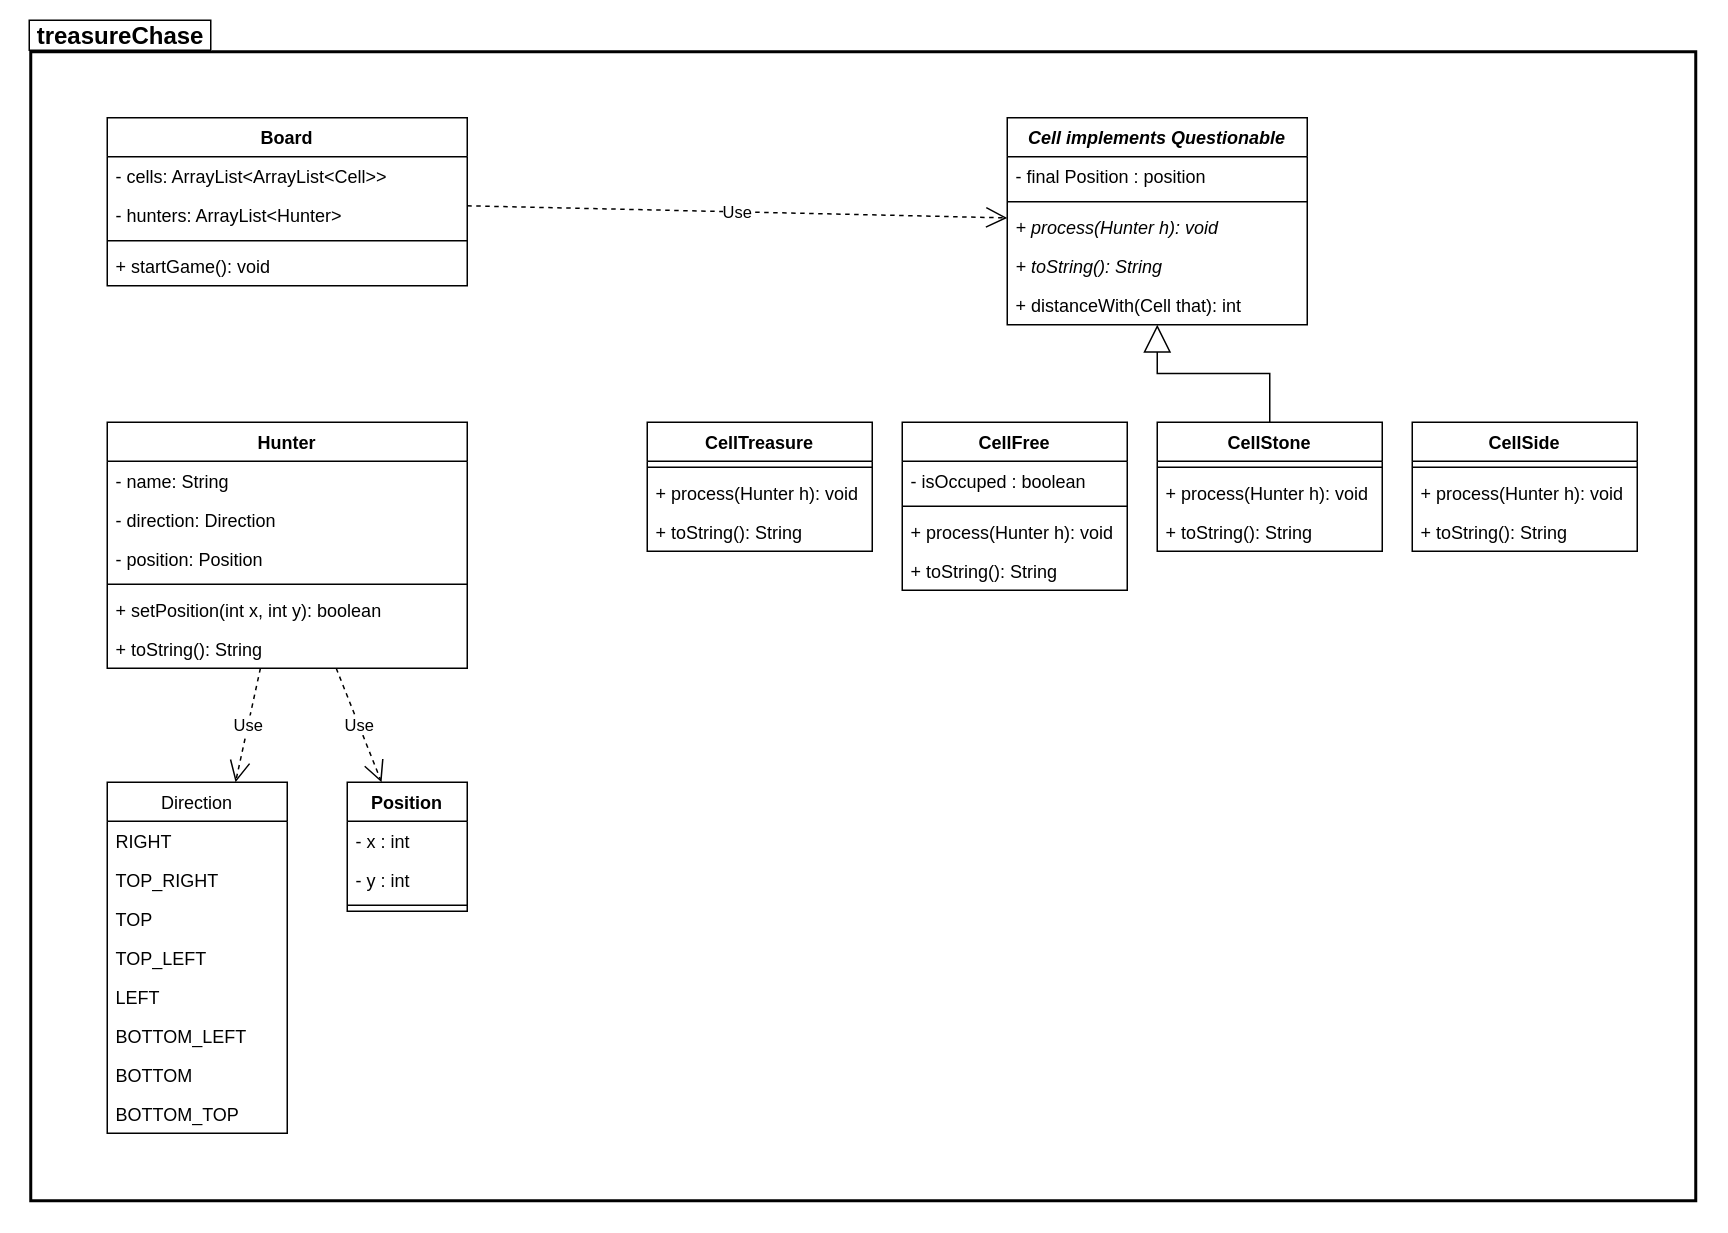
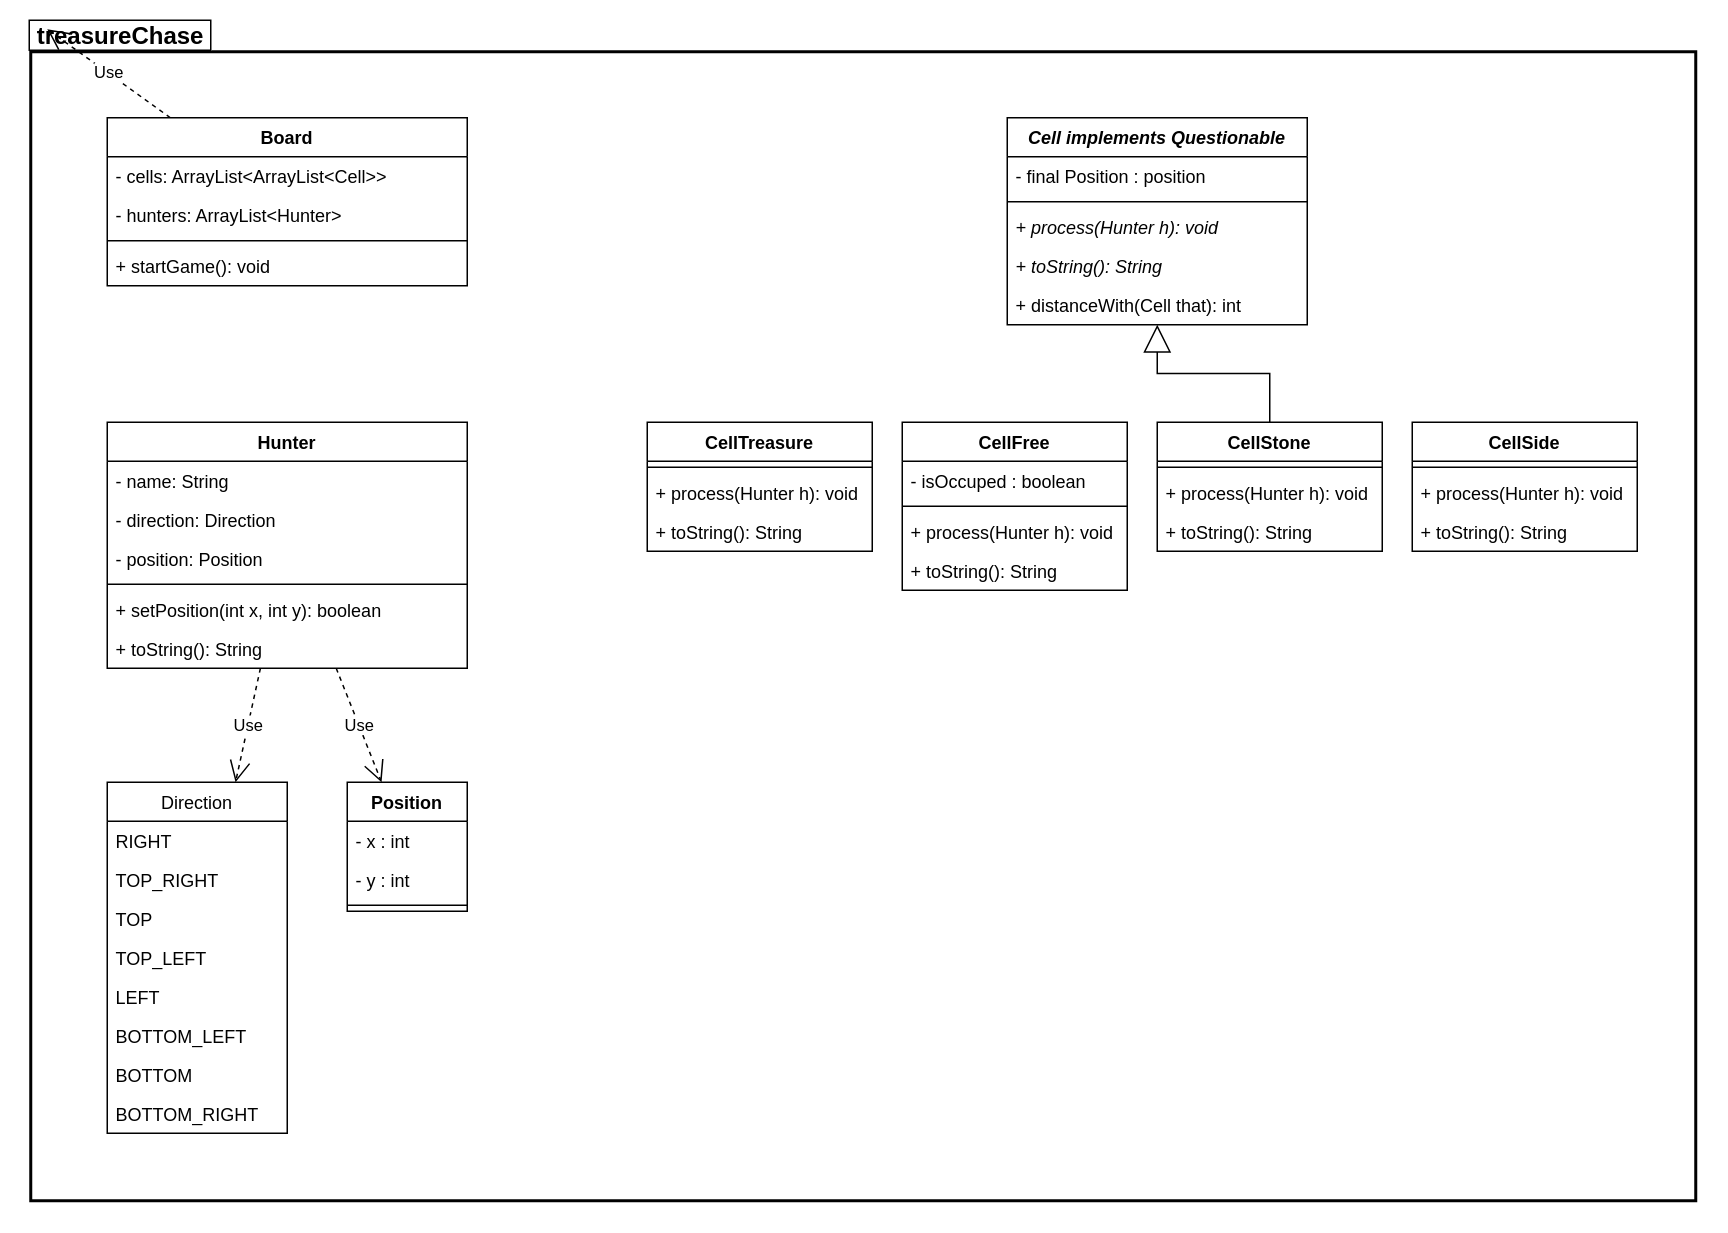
edge "Board" -> "Cell implements Questionable": now "Board" -> "treasureChase"
node "BOTTOM_TOP": label "BOTTOM_TOP" -> "BOTTOM_RIGHT"
